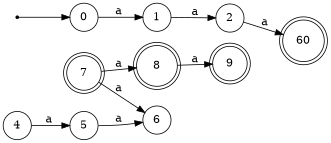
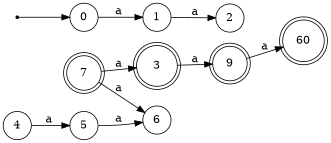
edge "2" -> "60": now "9" -> "60"
node "8": label "8" -> "3"
